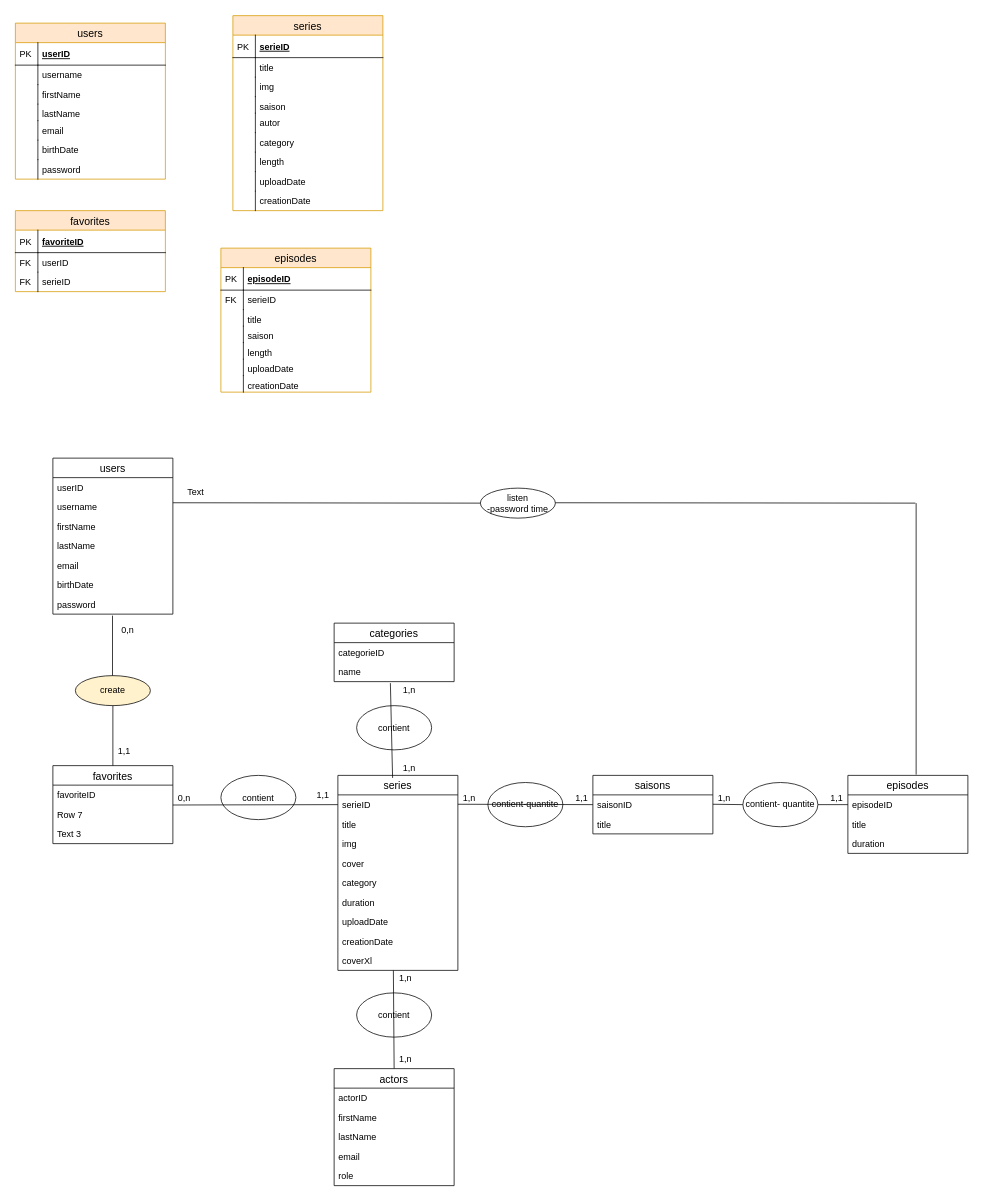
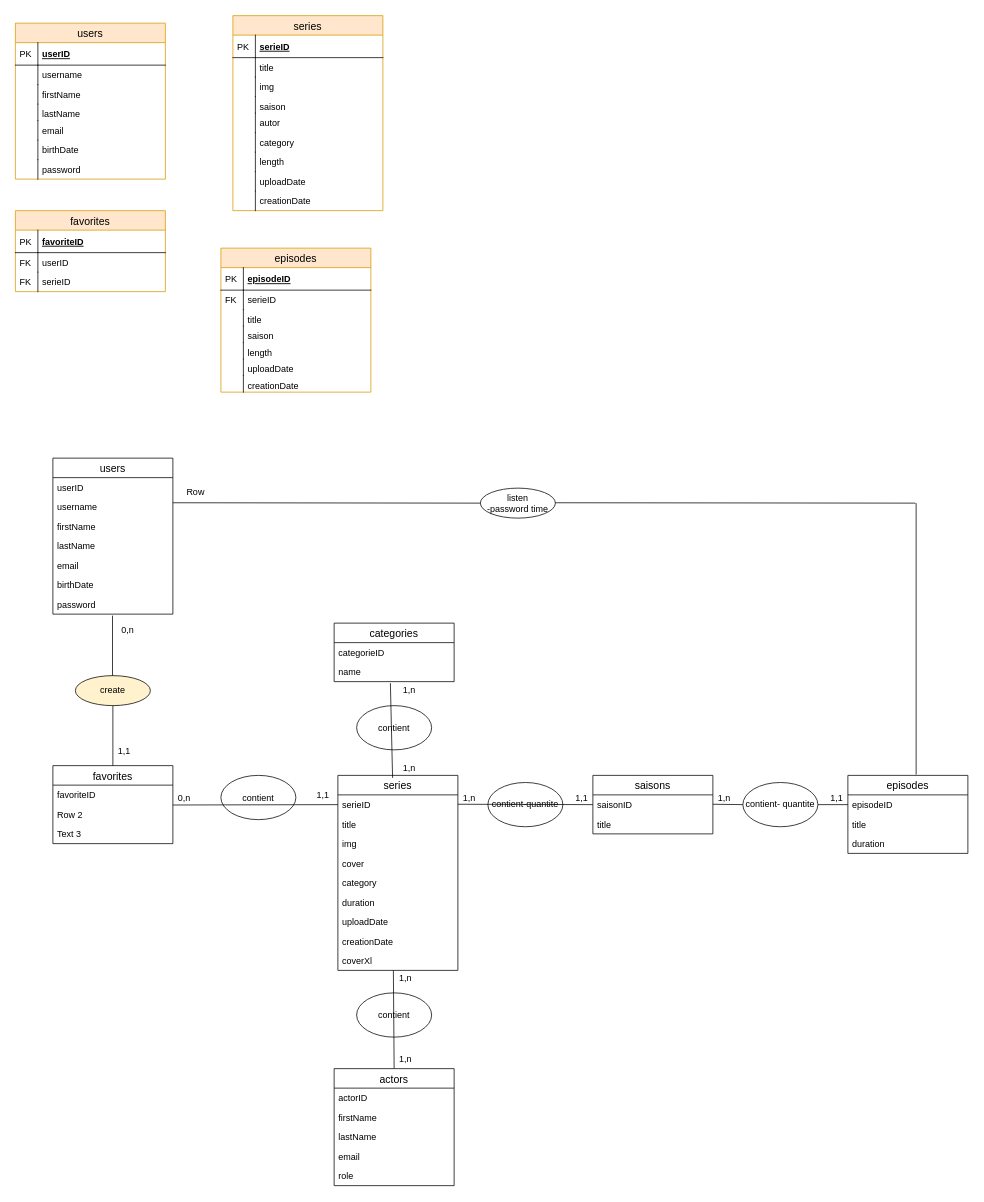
node "Text": label "Text" -> "Row"
node "Row 7": label "Row 7" -> "Row 2"
